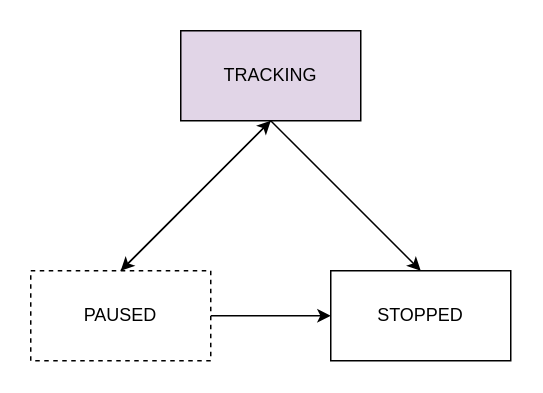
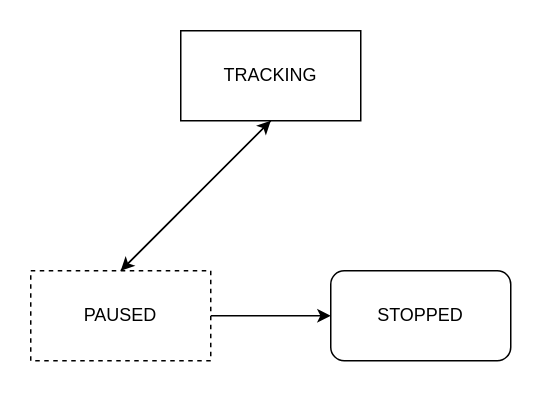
node "TRACKING": fillcolor #e1d5e7 -> #ffffff
edge "TRACKING" -> "STOPPED": removed
node "STOPPED": shape rectangle -> rounded rectangle
